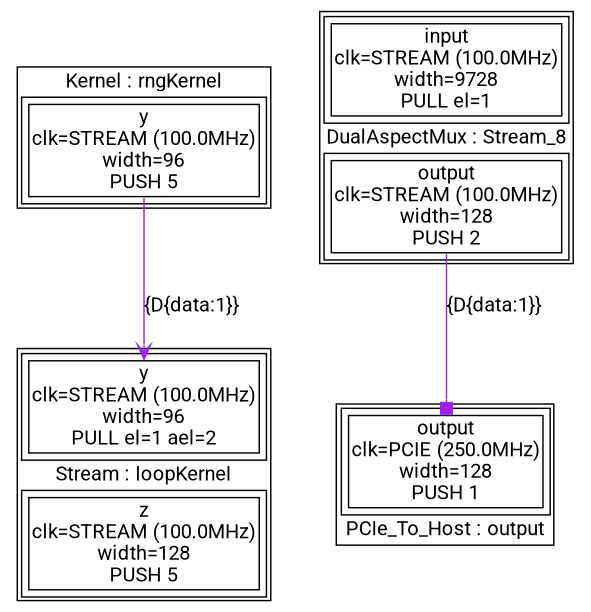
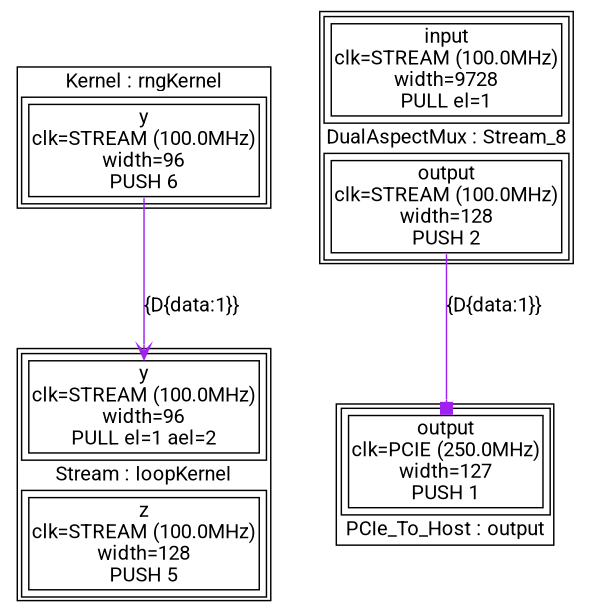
node "Kernel : rngKernel": text "PUSH 5" -> "PUSH 6"
node "output": text "width=128" -> "width=127"
